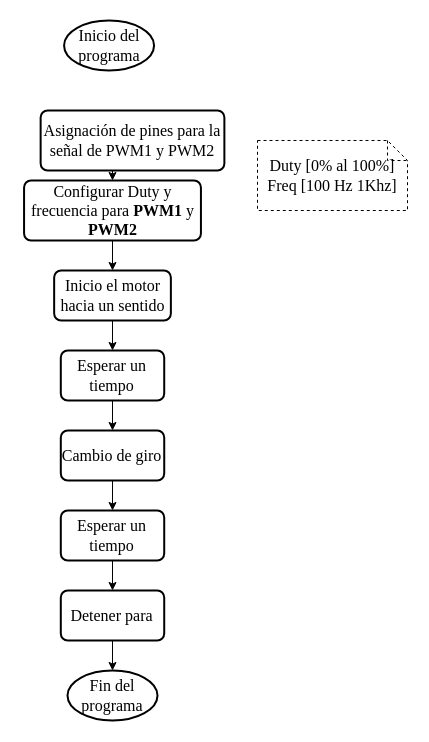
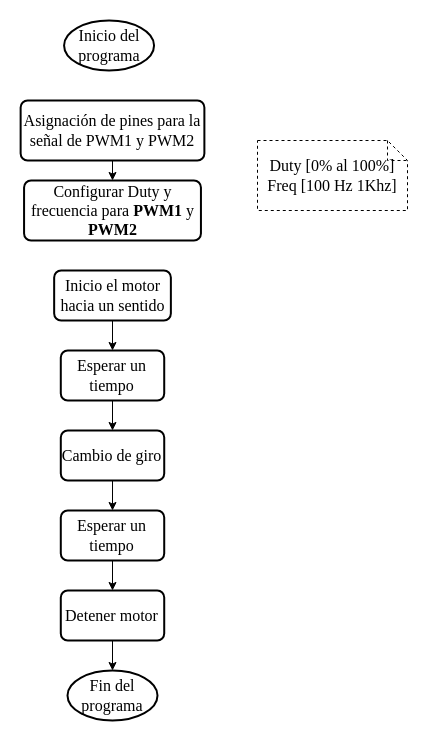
node "Asignación de pines para la señal de PWM1 y PWM2": moved (133, 141) -> (113, 131)
edge "Configurar Duty y frecuencia para PWM1 y PWM2" -> "Inicio el motor hacia un sentido": removed
node "Detener para": label "Detener para" -> "Detener motor"
